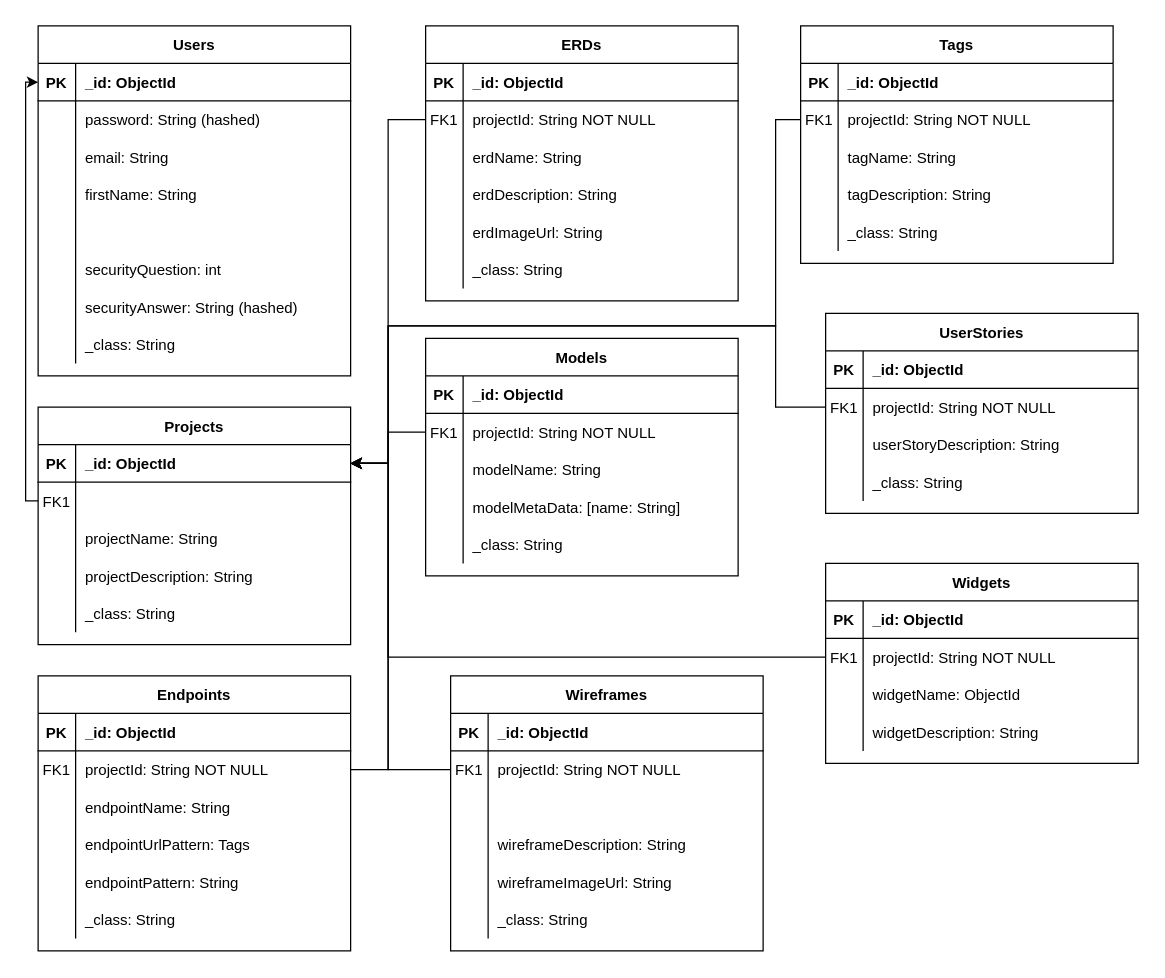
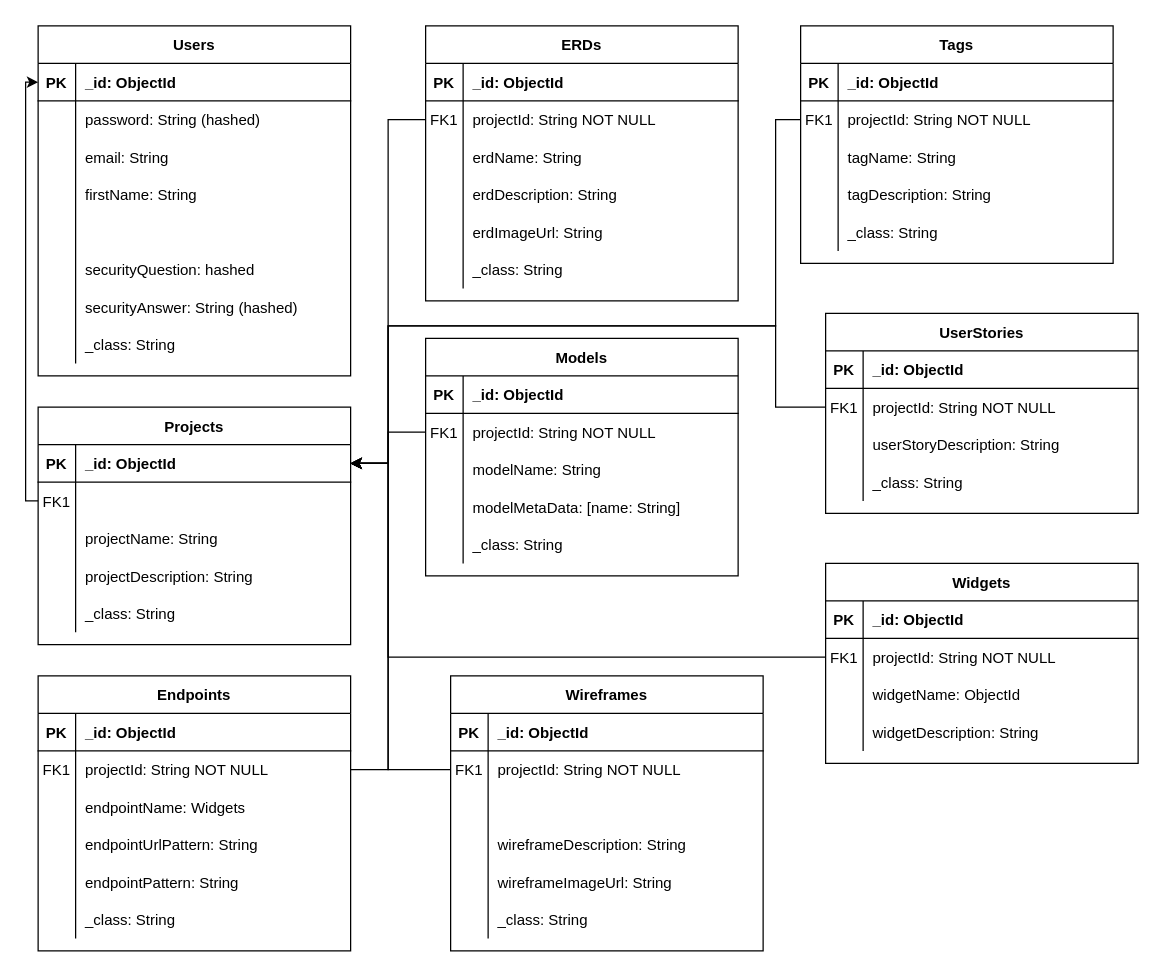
node "securityQuestion: int": label "securityQuestion: int" -> "securityQuestion: hashed"
node "endpointName: String": label "endpointName: String" -> "endpointName: Widgets"
node "endpointUrlPattern: Tags": label "endpointUrlPattern: Tags" -> "endpointUrlPattern: String"
